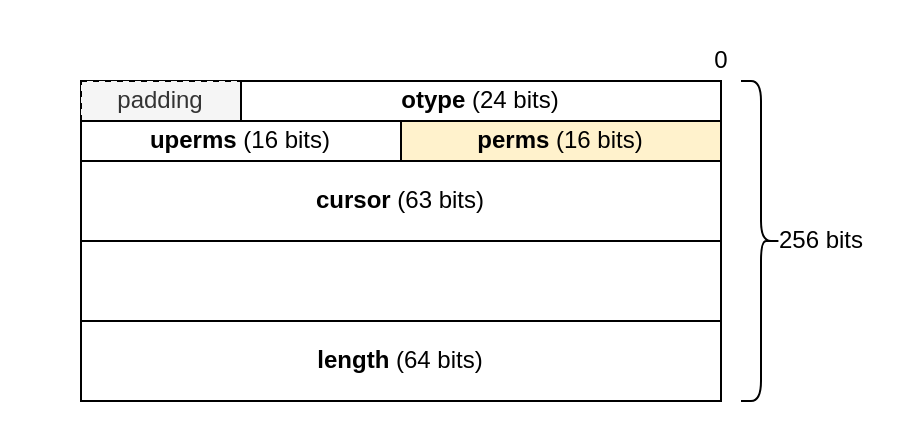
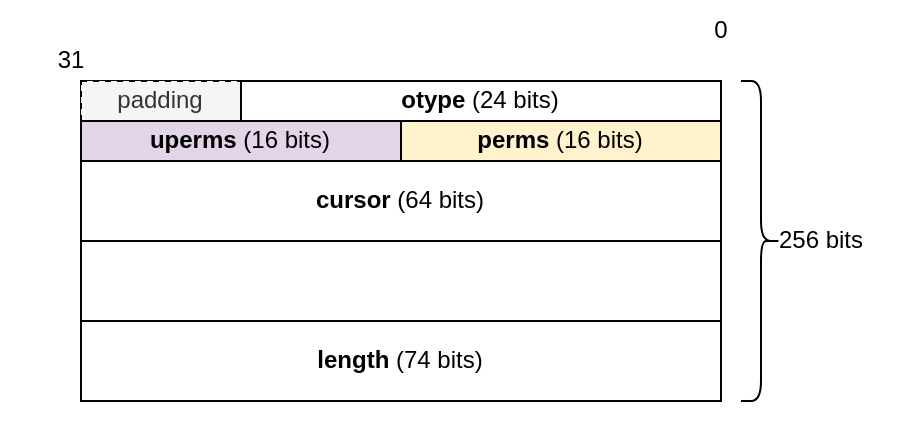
node "31": added
node "0": moved (721, 61) -> (721, 31)
node "uperms (16 bits)": fillcolor #ffffff -> #e1d5e7
node "cursor (63 bits)": label "cursor (63 bits)" -> "cursor (64 bits)"
node "length (64 bits)": label "length (64 bits)" -> "length (74 bits)"
